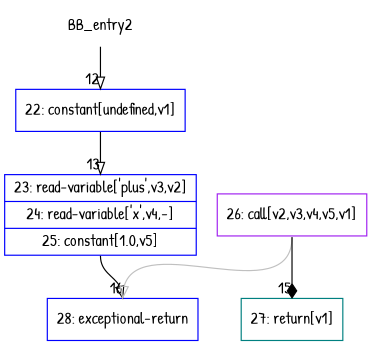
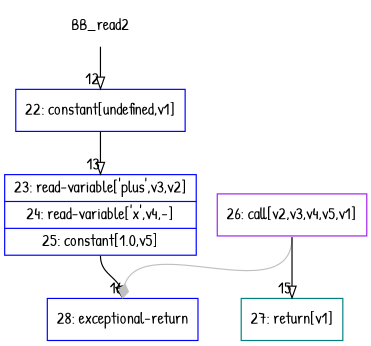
node "BB_entry2": label "BB_entry2" -> "BB_read2"
edge "26: call[v2,v3,v4,v5,v1]" -> "27: return[v1]": arrowhead diamond -> onormal
edge "26: call[v2,v3,v4,v5,v1]" -> "28: exceptional-return": arrowhead onormal -> diamond
